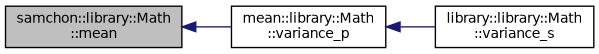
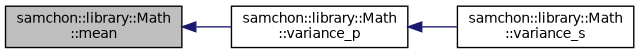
node "mean::library::Math ::variance_p": label "mean::library::Math ::variance_p" -> "samchon::library::Math ::variance_p"
node "library::library::Math ::variance_s": label "library::library::Math ::variance_s" -> "samchon::library::Math ::variance_s"
